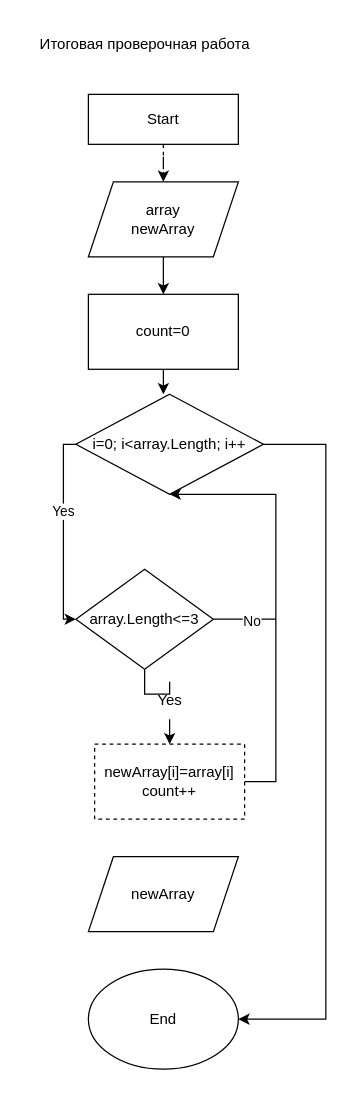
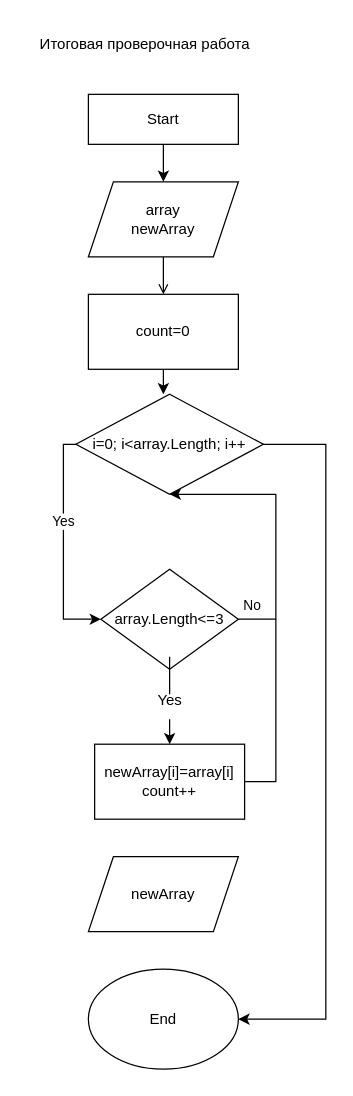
edge "Start" -> "array newArray": style dashed -> solid
edge "array newArray" -> "count=0": arrowhead classic -> open
node "array.Length<=3": moved (144, 619) -> (169, 619)
node "newArray[i]=array[i] count++": style dashed -> solid
